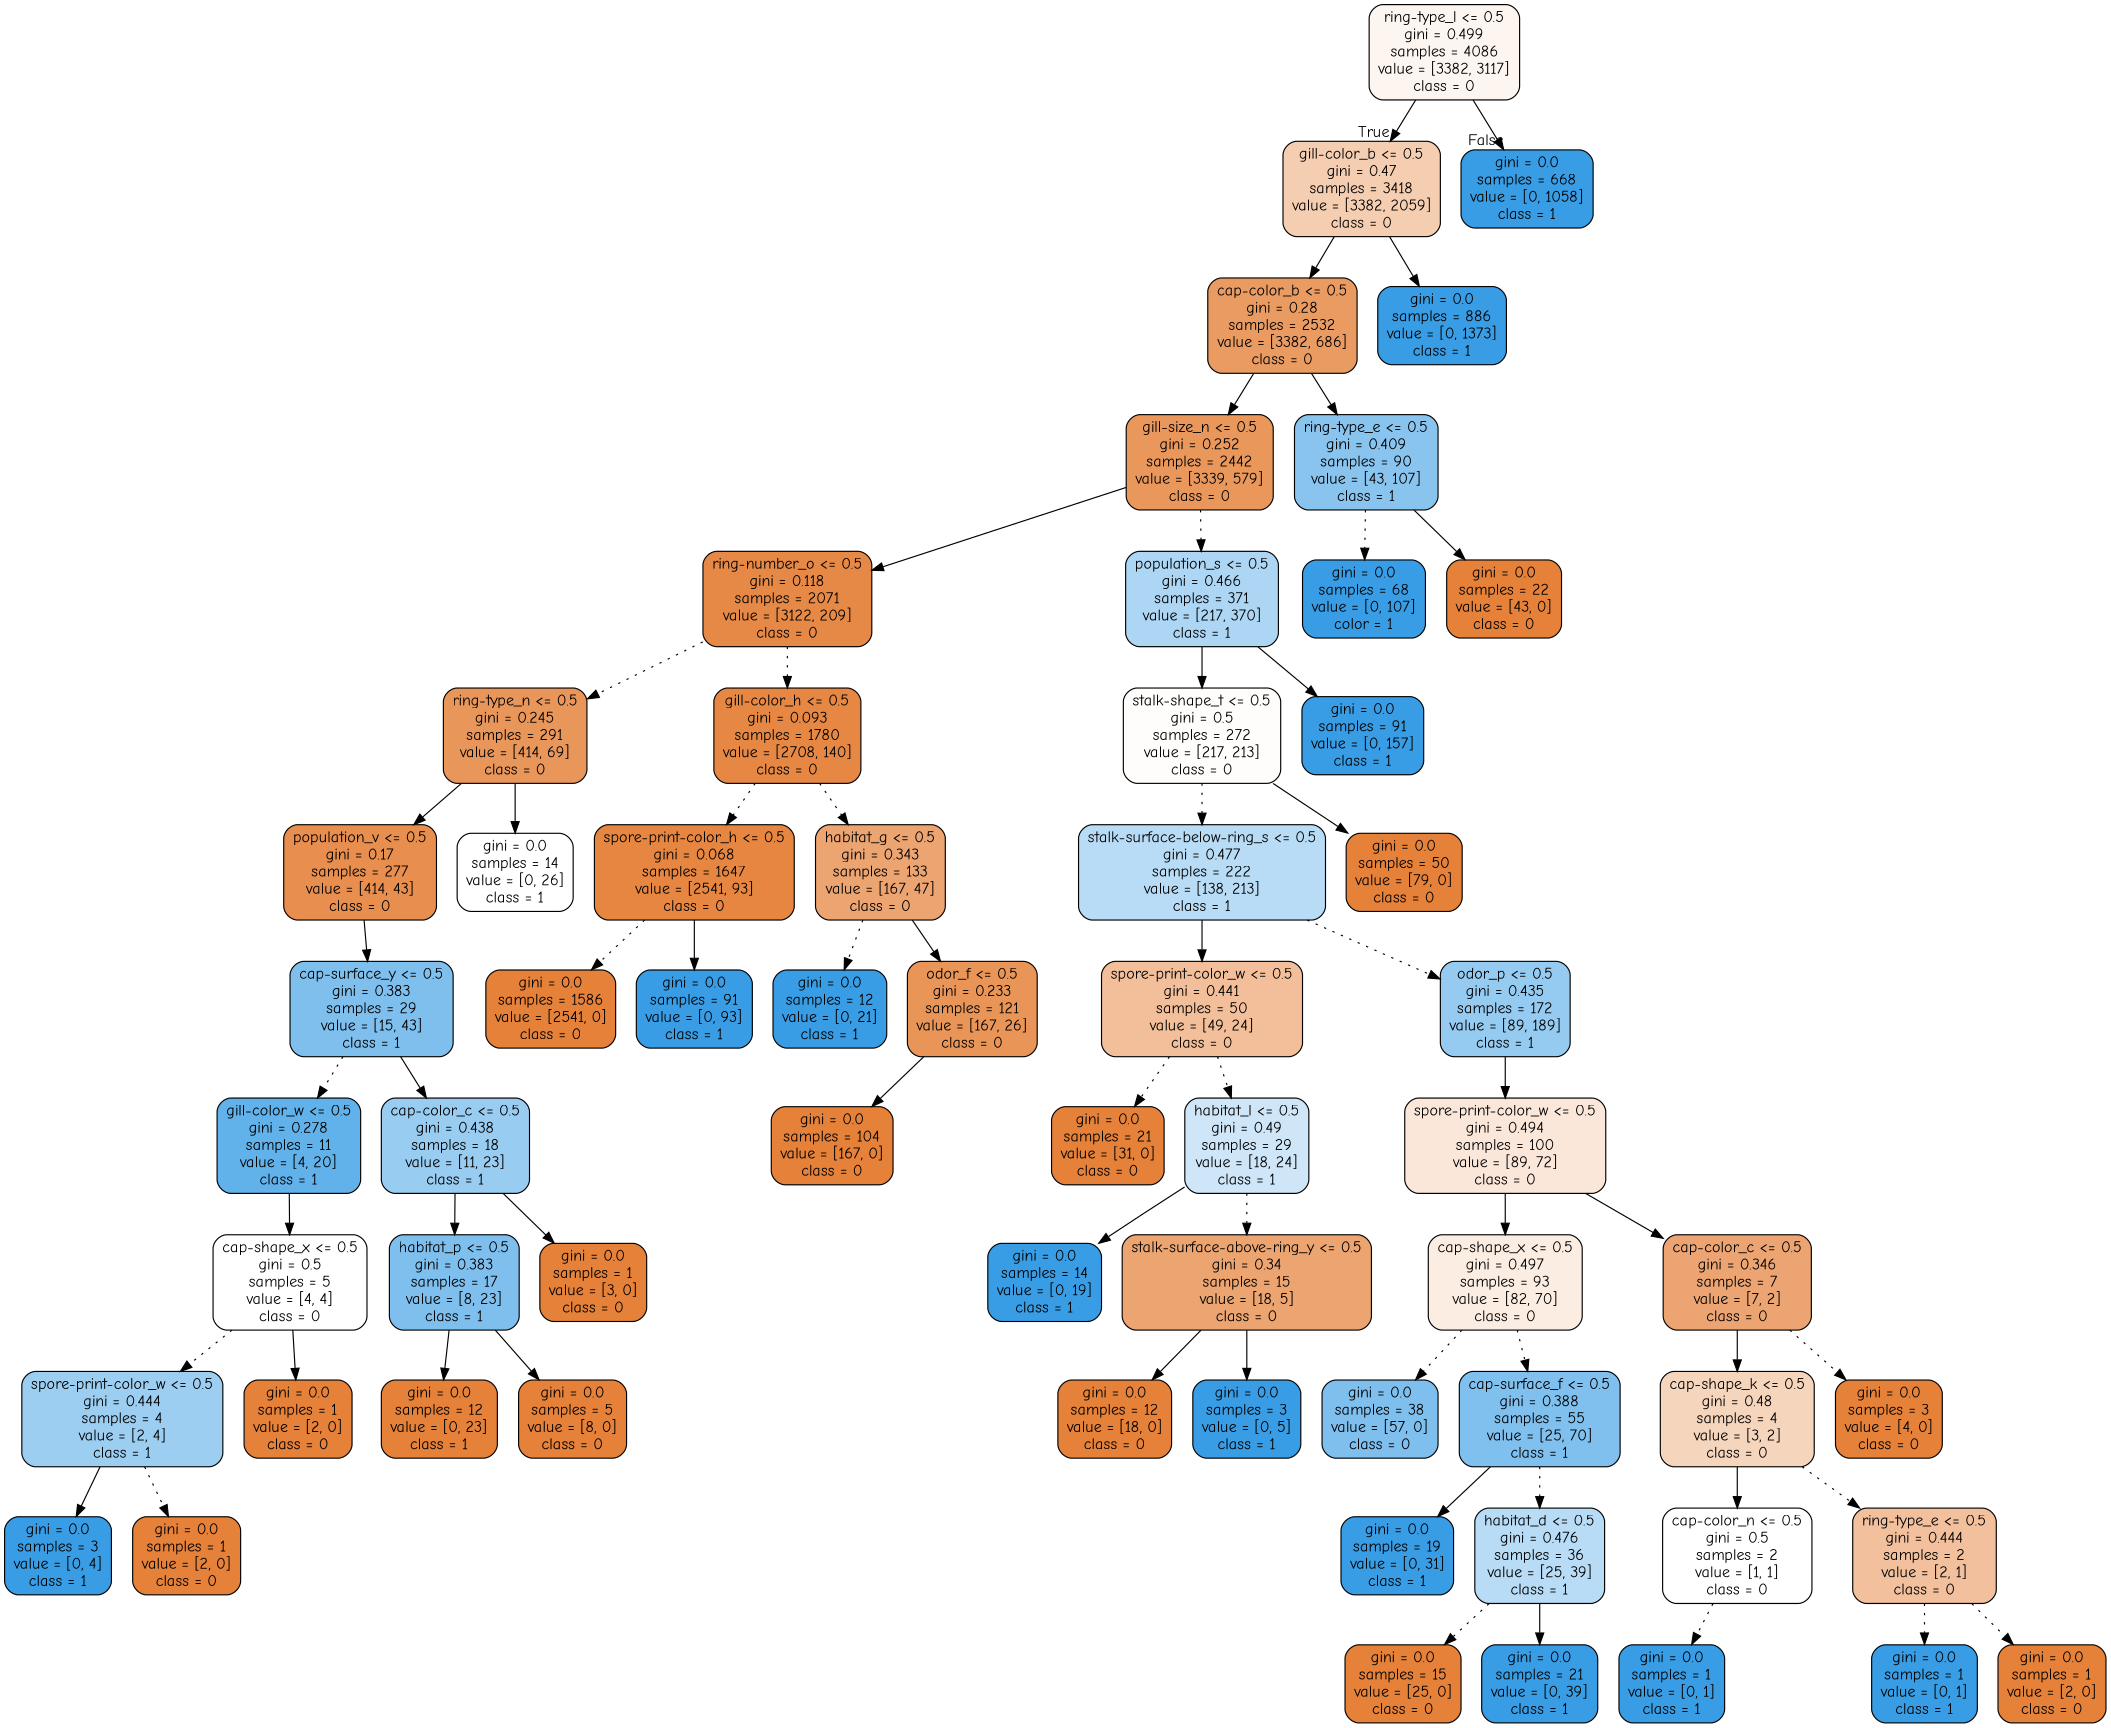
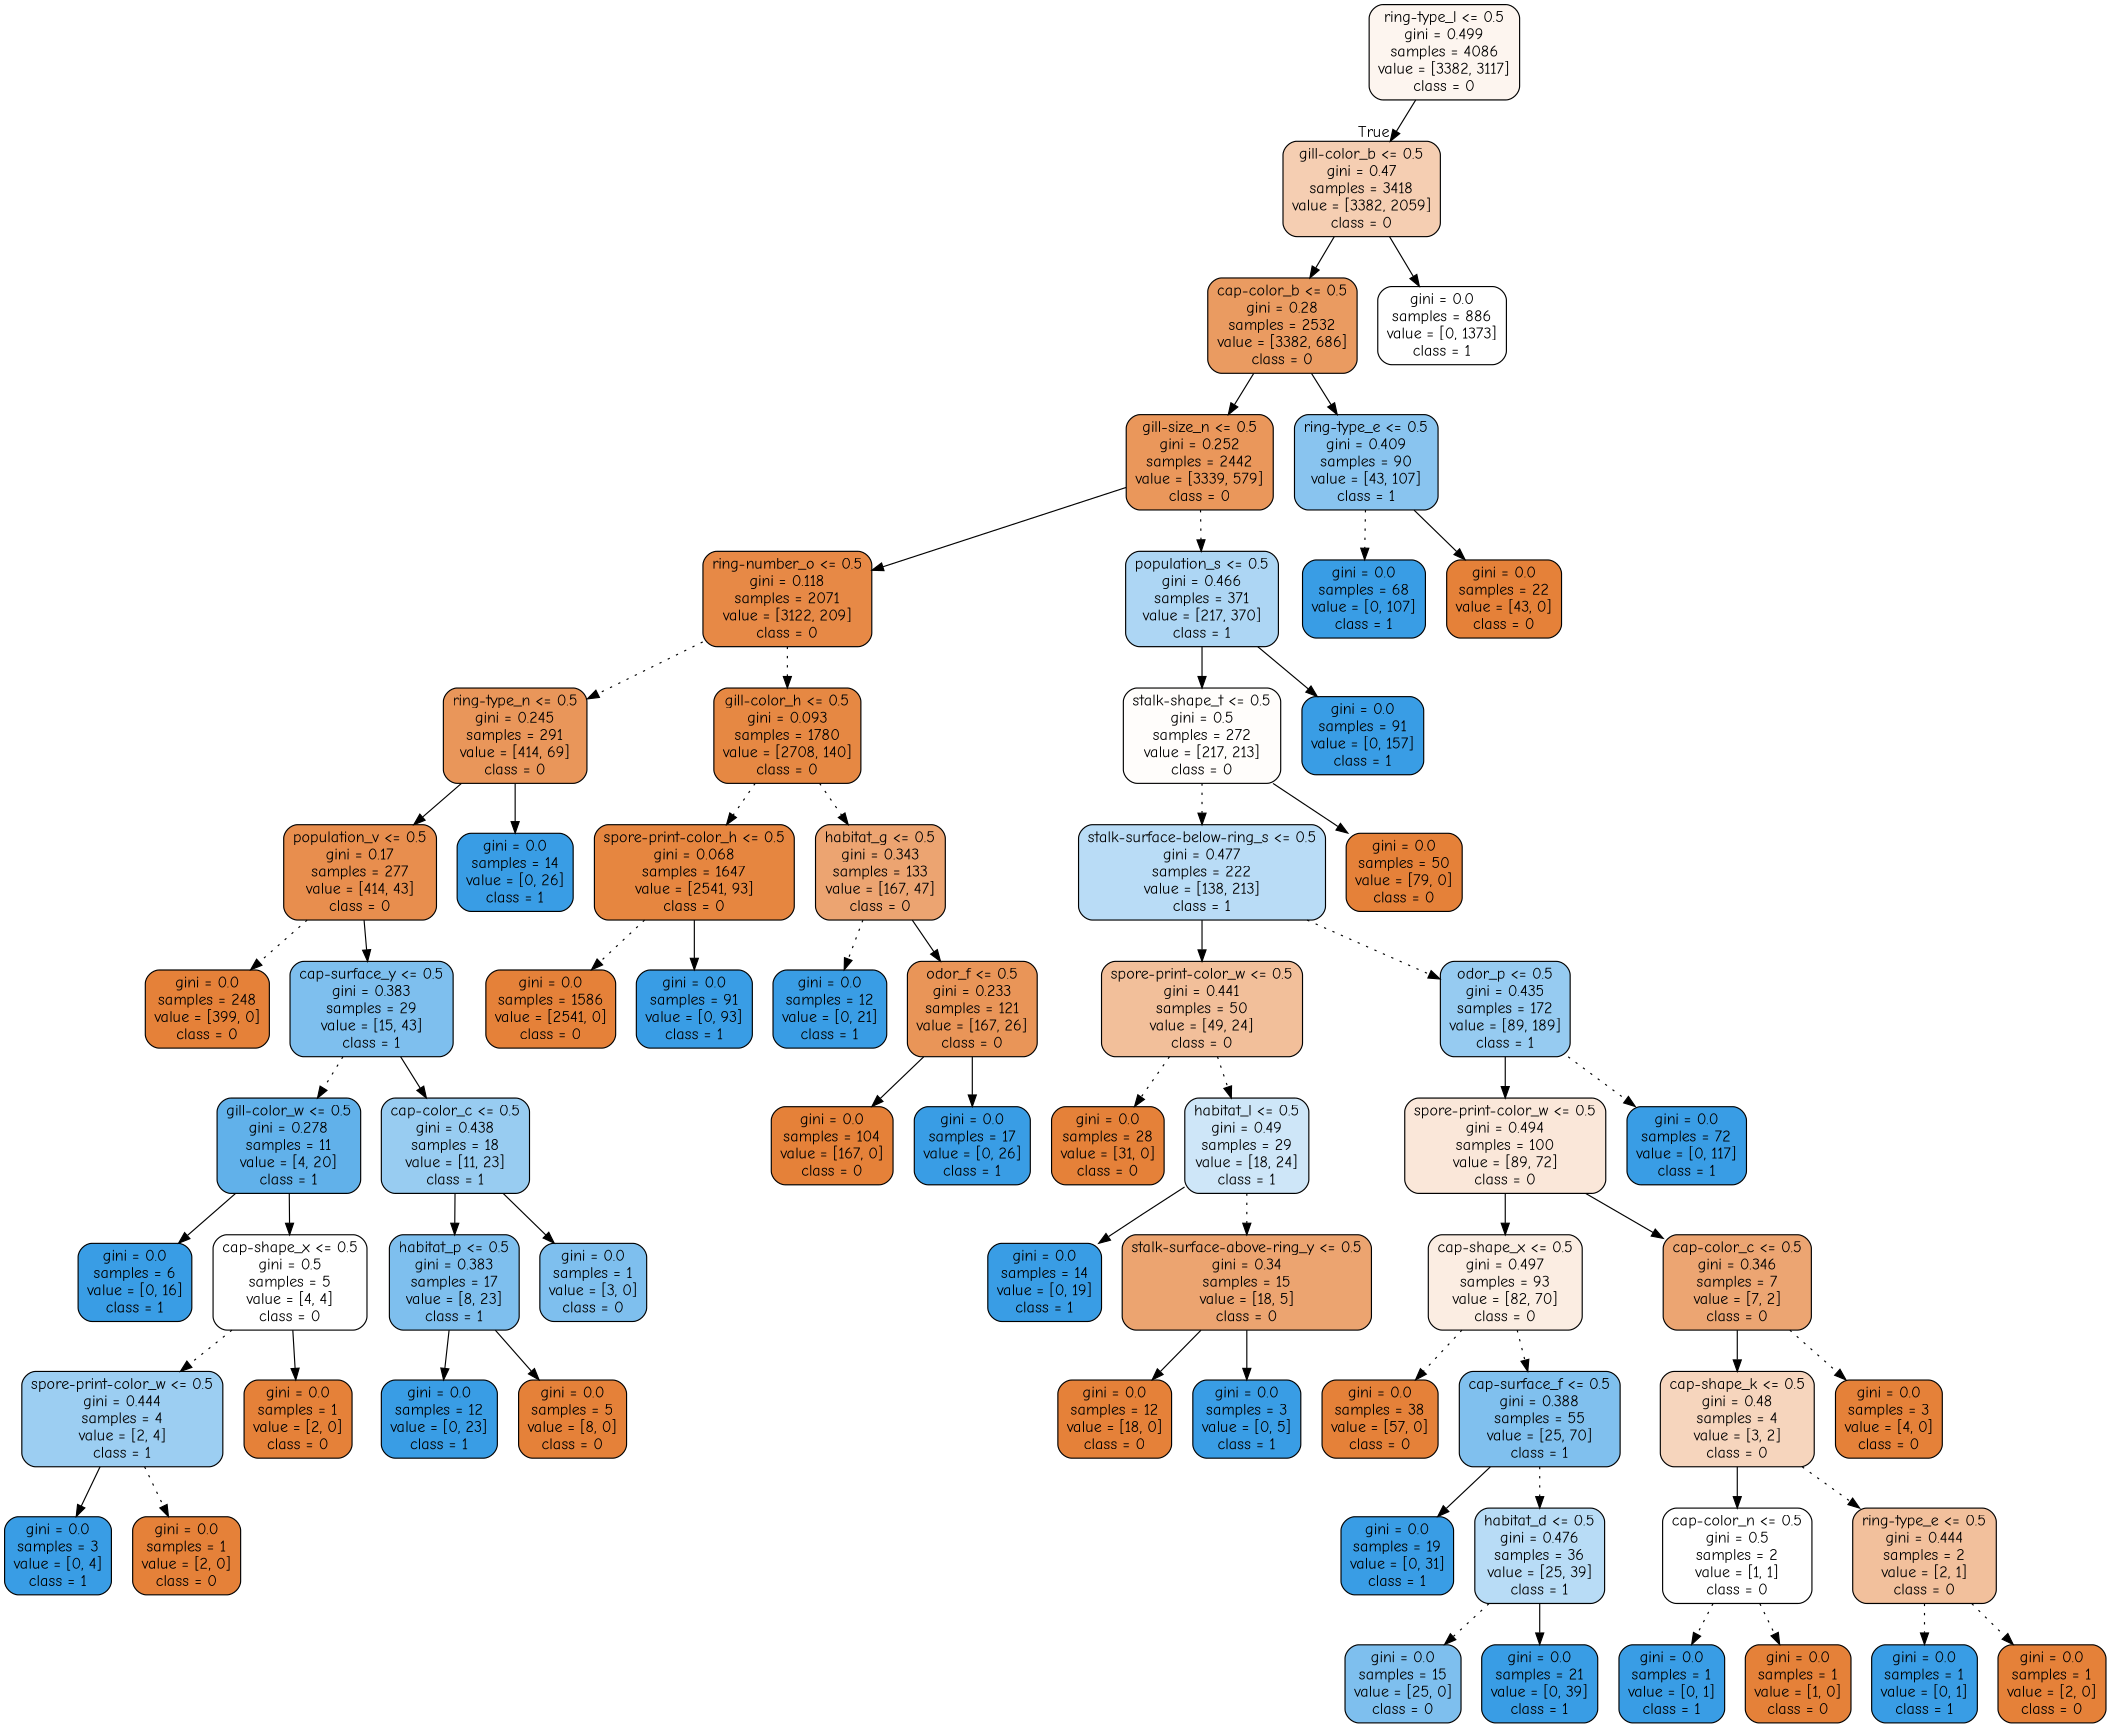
node "gini = 0.0 samples = 668 value = [0, 1058] class = 1": removed
node "gini = 0.0 samples = 886 value = [0, 1373] class = 1": fillcolor #399de5 -> #ffffff
node "gini = 0.0 samples = 68 value = [0, 107] color = 1": label "gini = 0.0 samples = 68 value = [0, 107] color = 1" -> "gini = 0.0 samples = 68 value = [0, 107] class = 1"
node "gini = 0.0 samples = 14 value = [0, 26] class = 1": fillcolor #ffffff -> #399de5
node "gini = 0.0 samples = 248 value = [399, 0] class = 0": added
node "gini = 0.0 samples = 17 value = [0, 26] class = 1": added
node "gini = 0.0 samples = 21 value = [31, 0] class = 0": label "gini = 0.0 samples = 21 value = [31, 0] class = 0" -> "gini = 0.0 samples = 28 value = [31, 0] class = 0"
node "gini = 0.0 samples = 72 value = [0, 117] class = 1": added
node "gini = 0.0 samples = 6 value = [0, 16] class = 1": added
node "gini = 0.0 samples = 1 value = [3, 0] class = 0": fillcolor #e58139 -> #7ebfee
node "gini = 0.0 samples = 12 value = [0, 23] class = 1": fillcolor #e58139 -> #399de5
node "gini = 0.0 samples = 38 value = [57, 0] class = 0": fillcolor #7ebfee -> #e58139
node "gini = 0.0 samples = 15 value = [25, 0] class = 0": fillcolor #e58139 -> #7ebfee
node "gini = 0.0 samples = 1 value = [1, 0] class = 0": added
